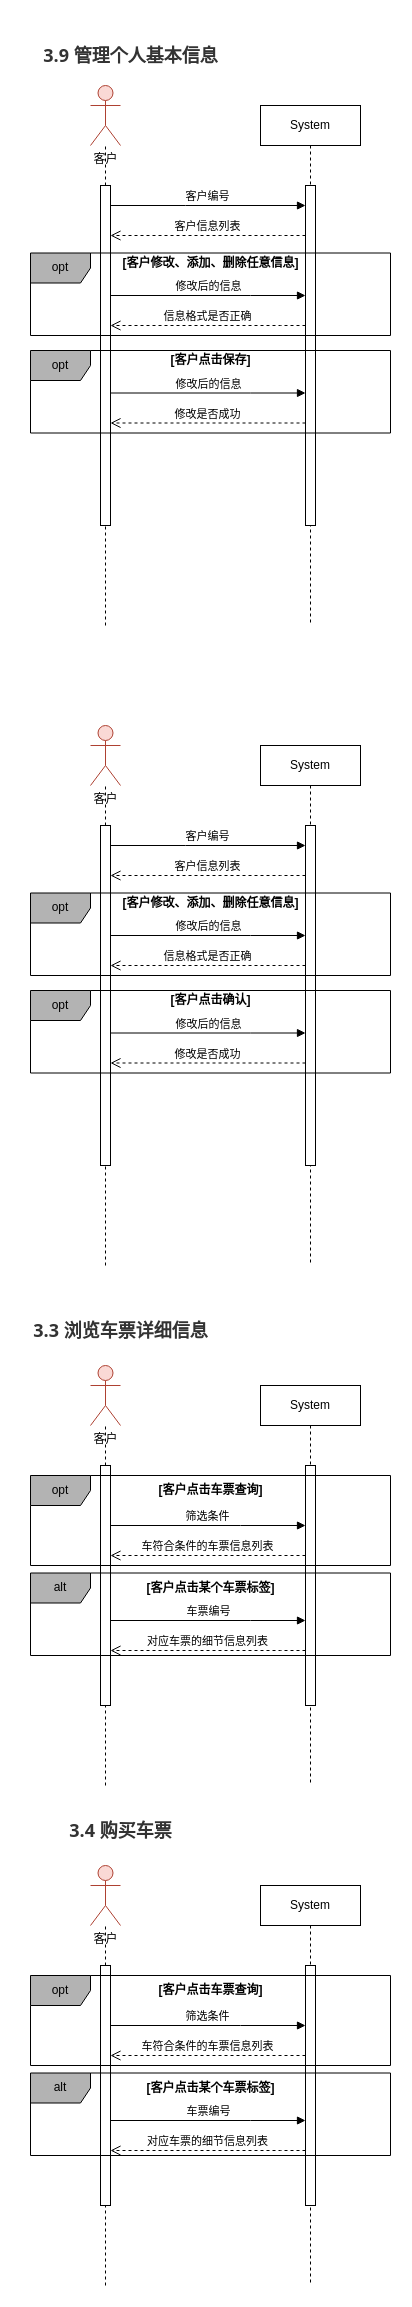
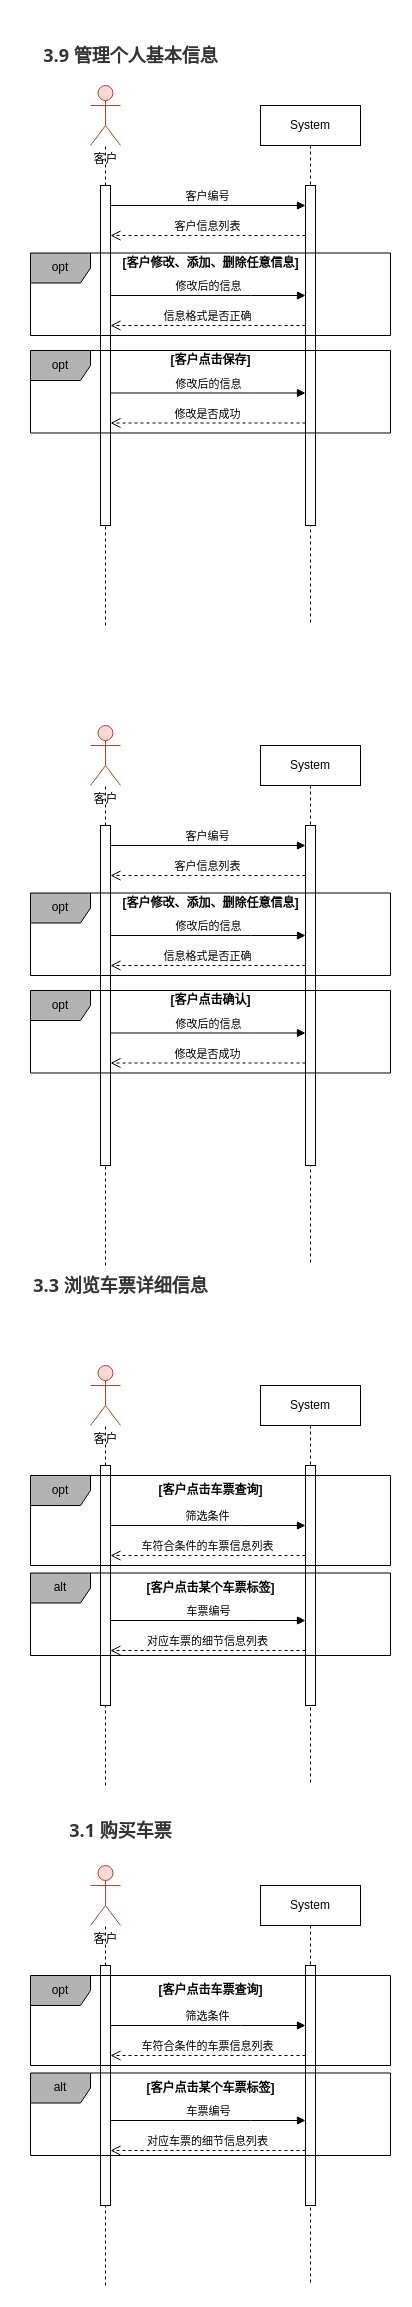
node "3.3 浏览车票详细信息": moved (121, 1331) -> (121, 1286)
node "3.4 购买车票": label "3.4 购买车票" -> "3.1 购买车票"
